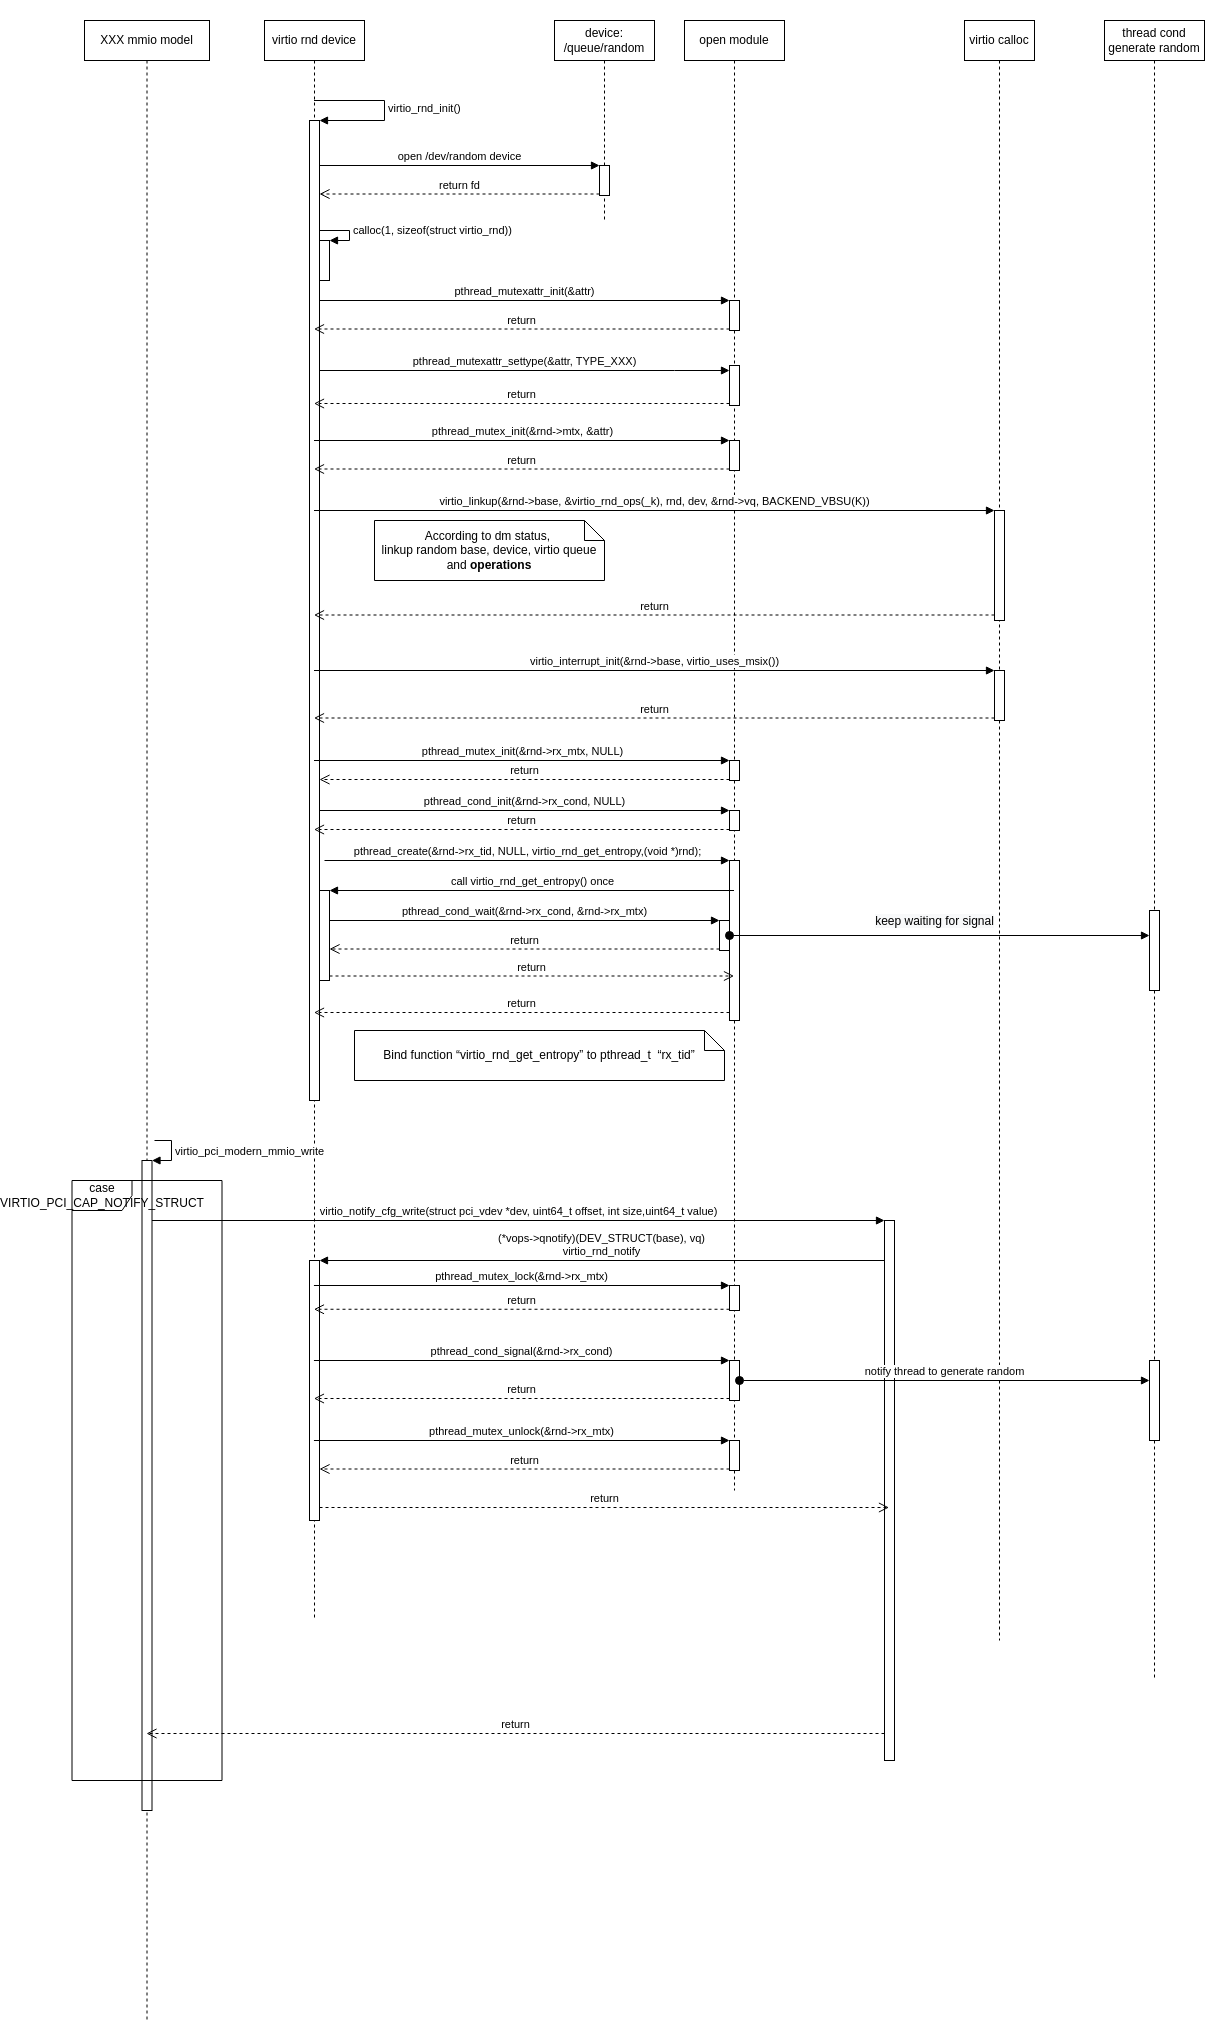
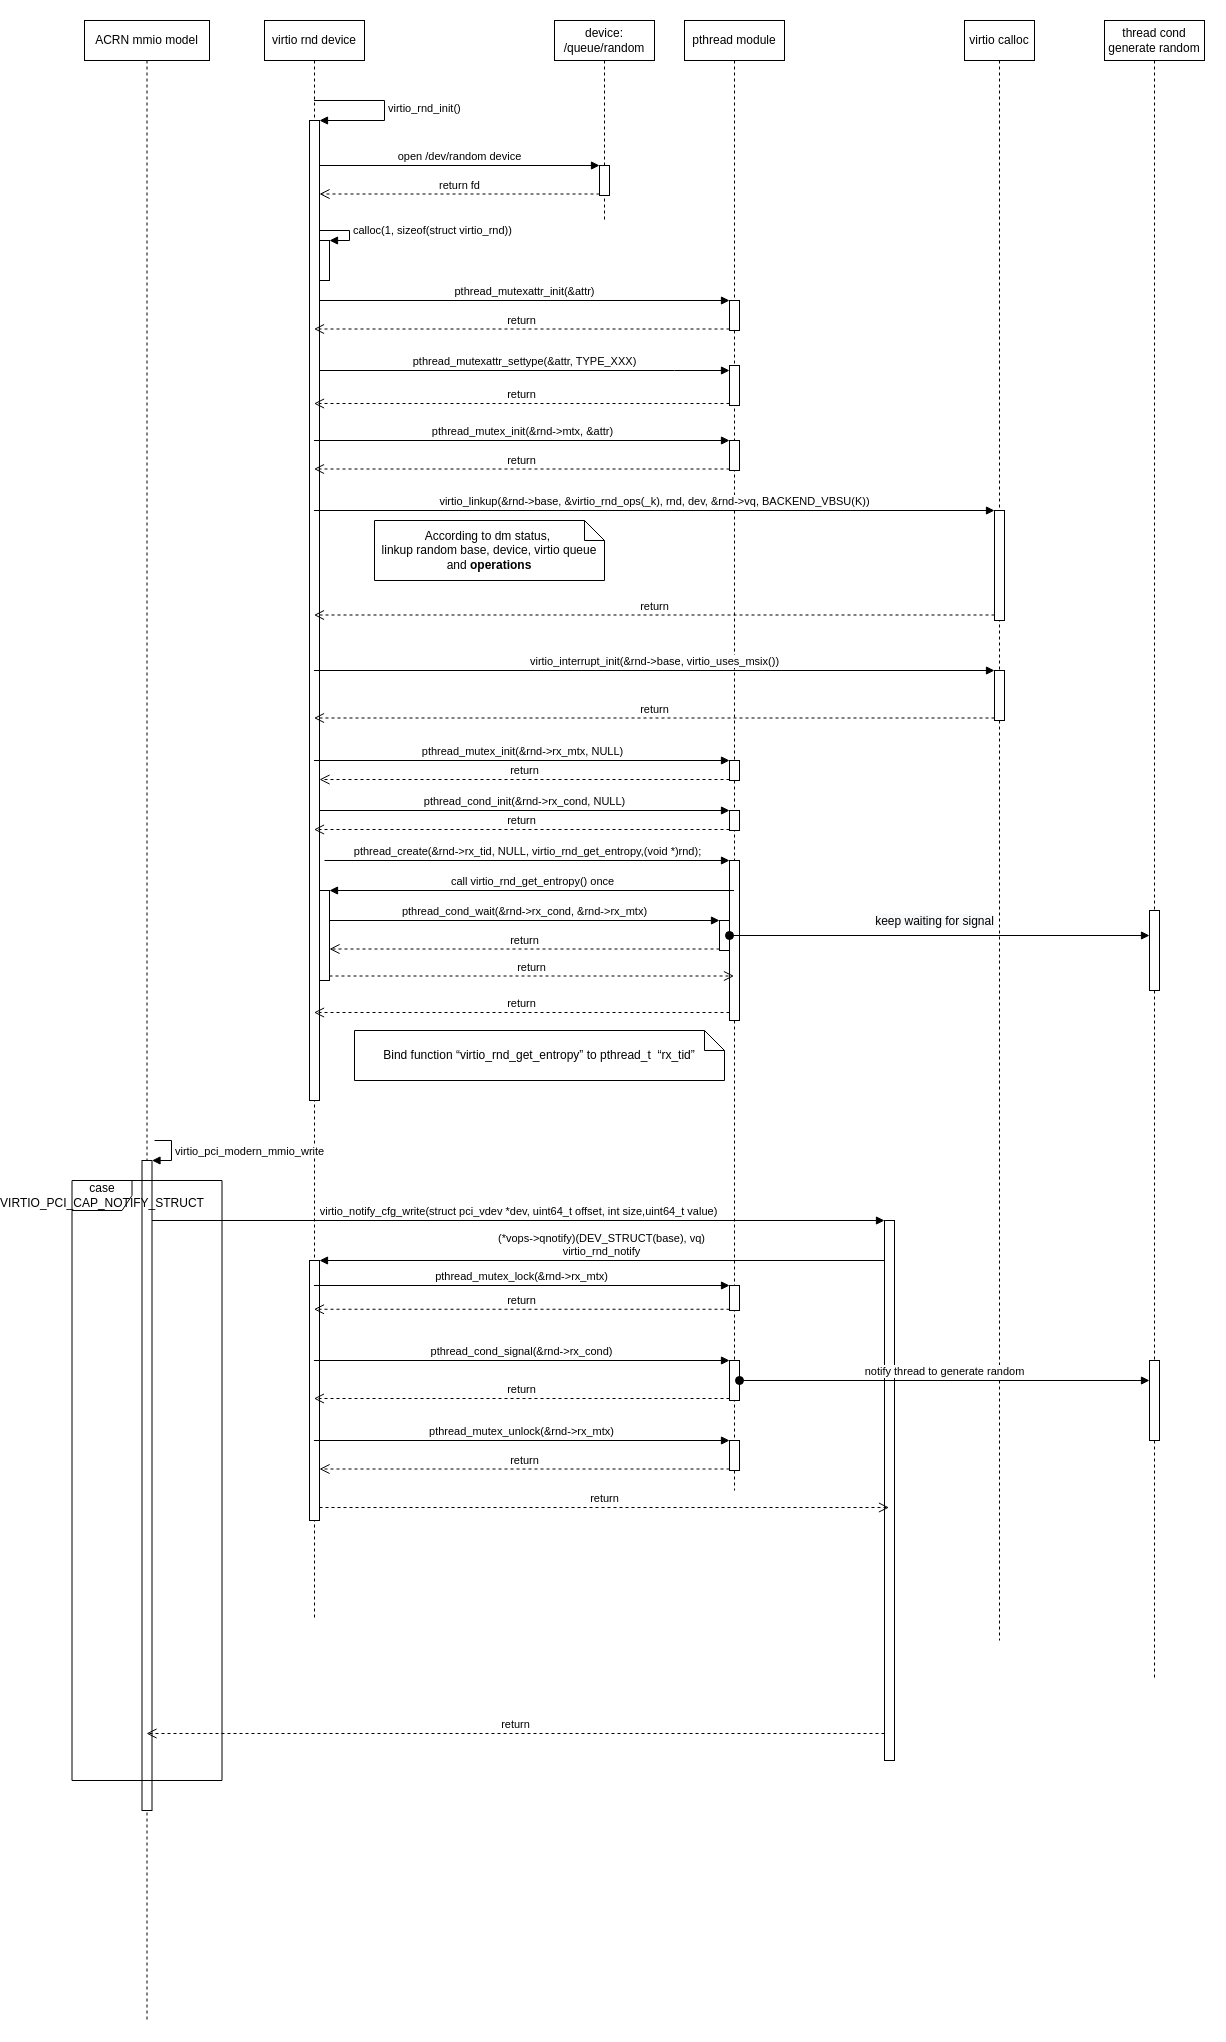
node "XXX mmio model": label "XXX mmio model" -> "ACRN mmio model"
node "open module": label "open module" -> "pthread module"
